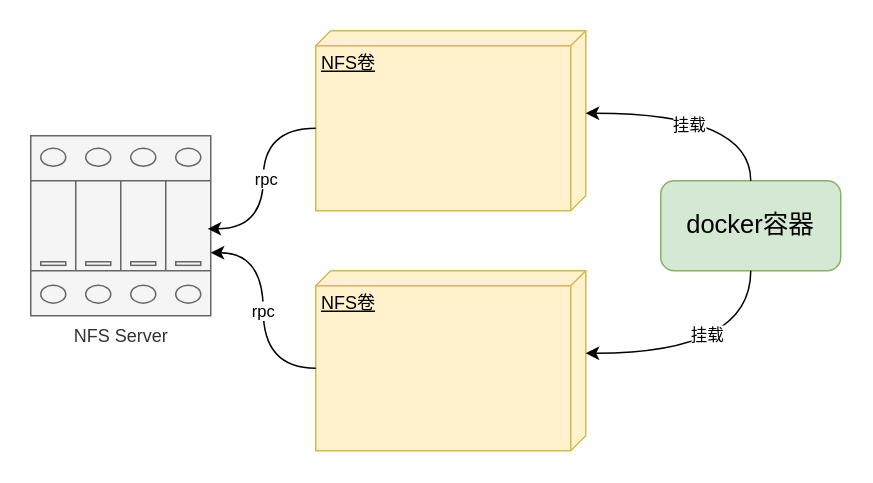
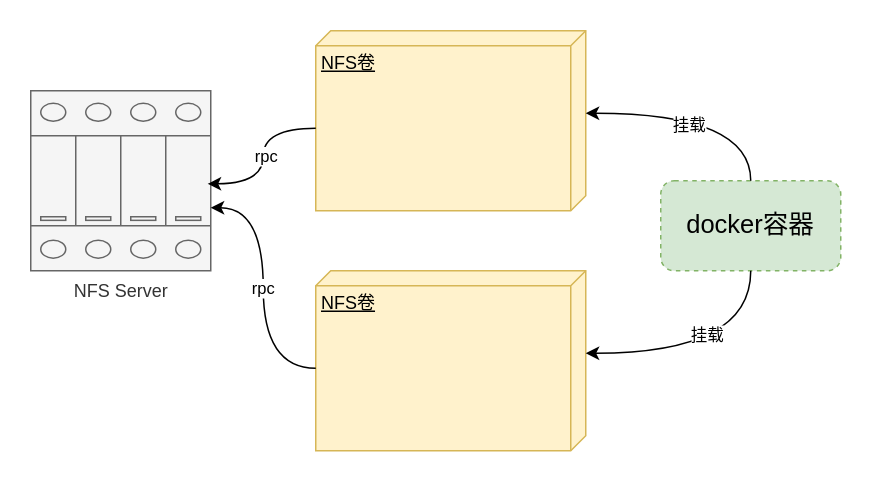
node "NFS Server": moved (121, 226) -> (121, 181)
node "docker容器": style solid -> dashed
